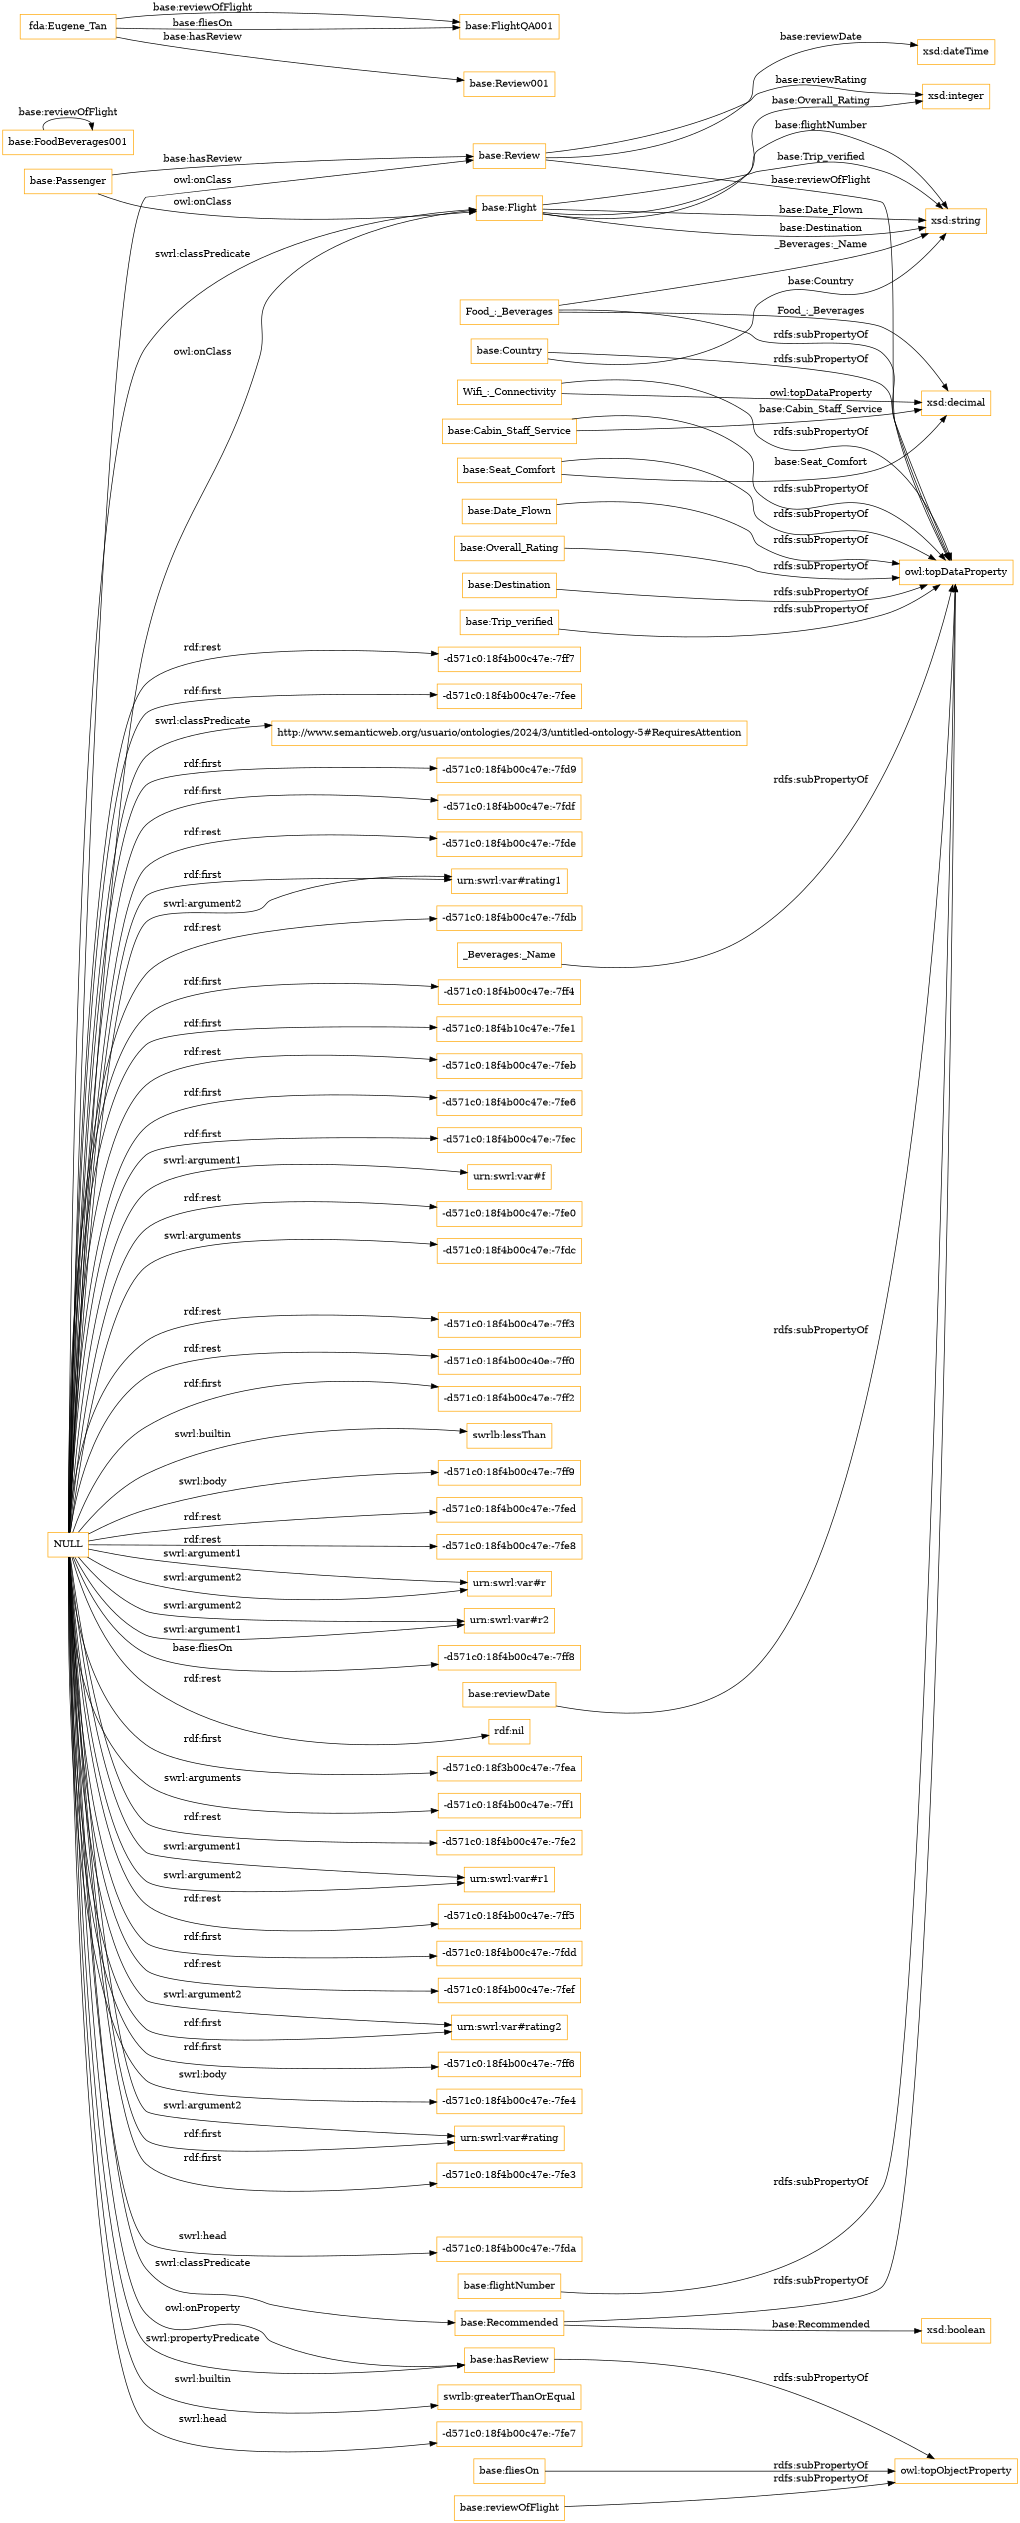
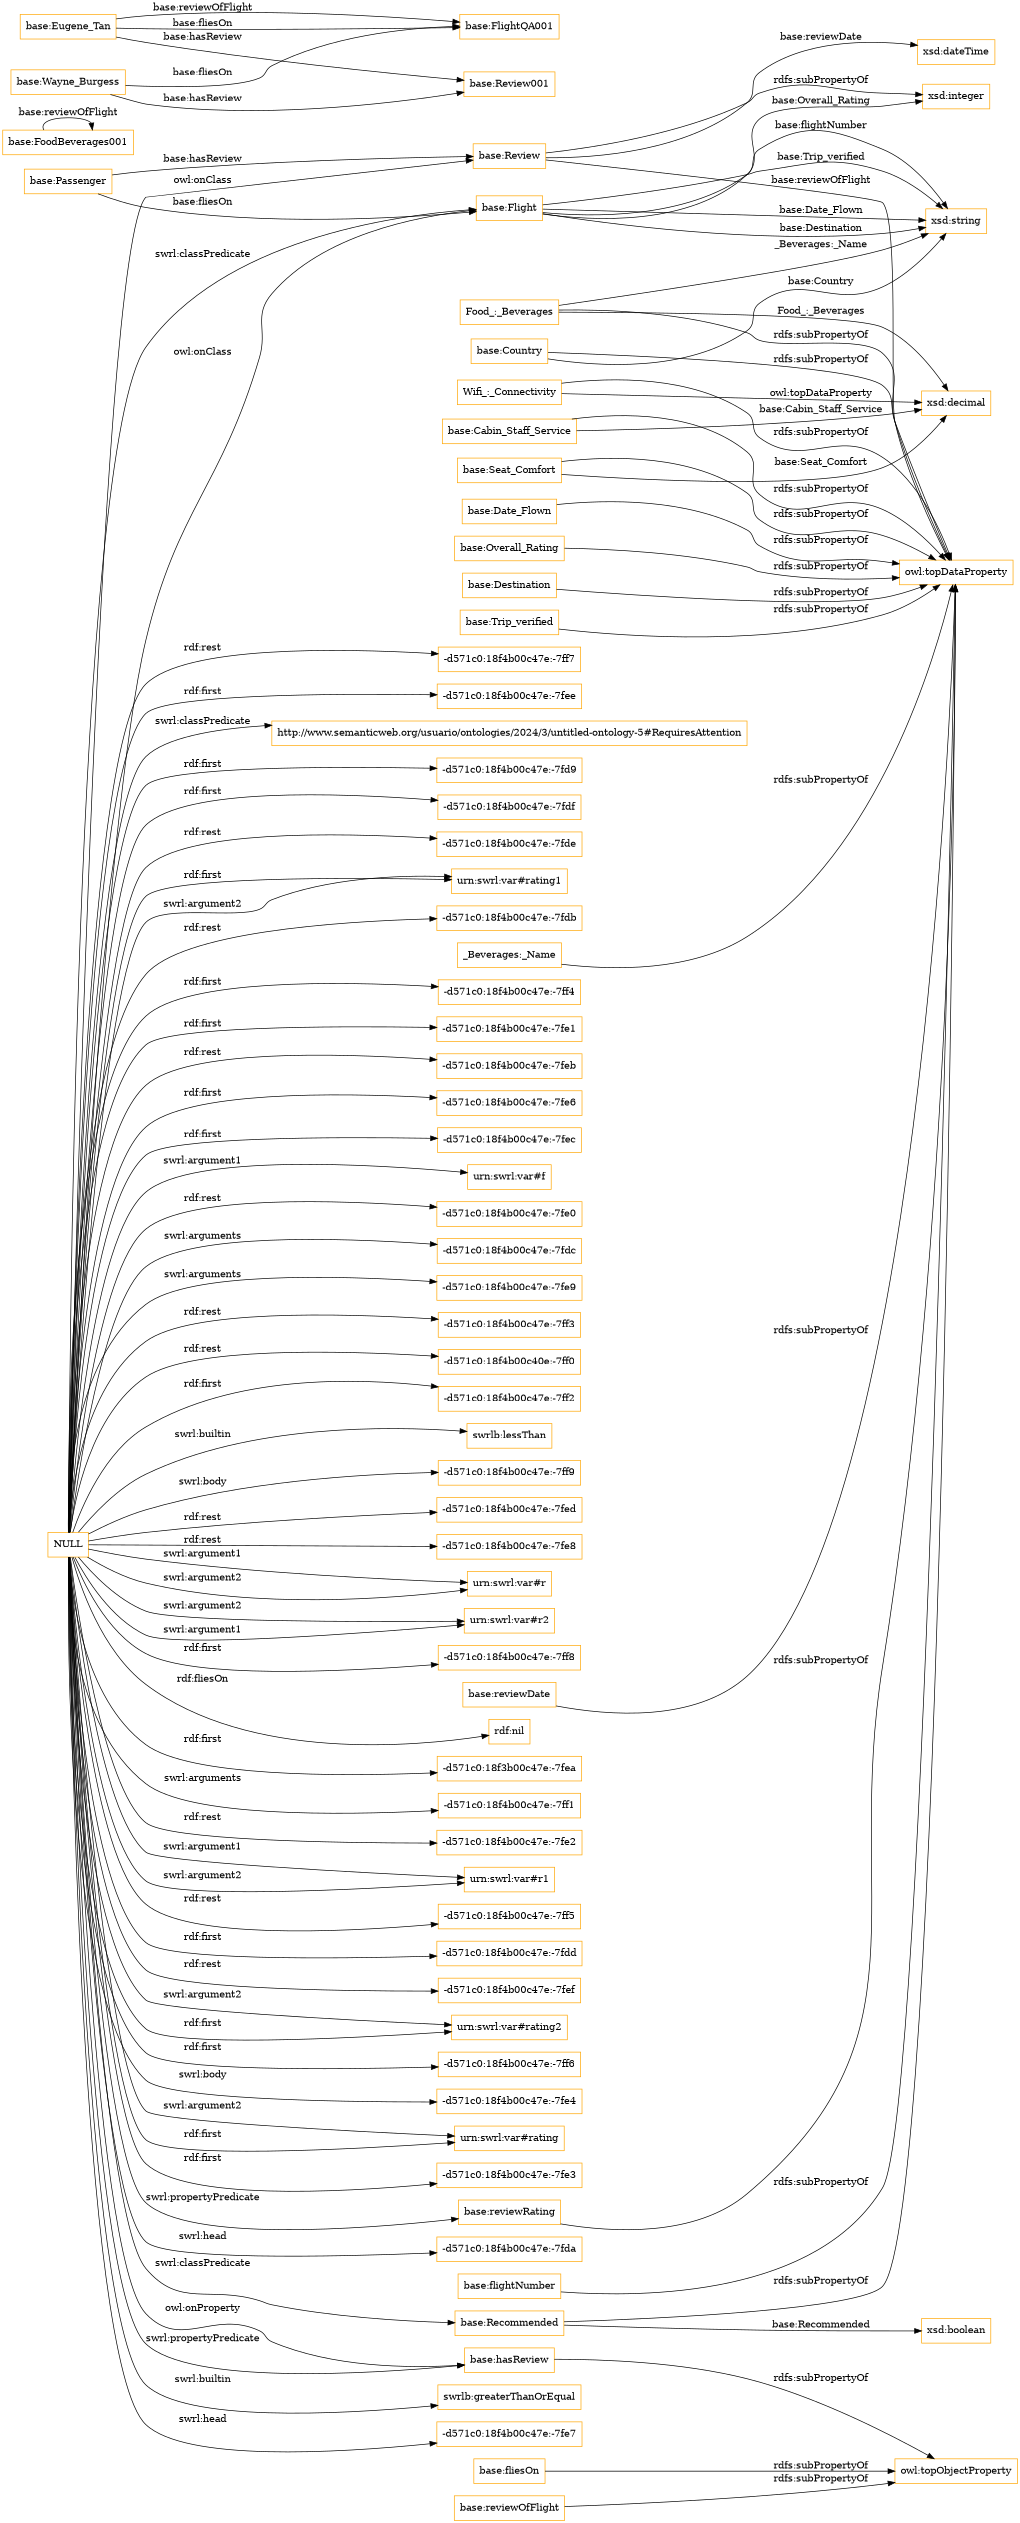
node "fda:Eugene_Tan": label "fda:Eugene_Tan" -> "base:Eugene_Tan"
edge "base:Review" -> "xsd:integer": label "base:reviewRating" -> "rdfs:subPropertyOf"
node "base:Wayne_Burgess": added
edge "base:Passenger" -> "base:Flight": label "owl:onClass" -> "base:fliesOn"
node "-d571c0:18f4b10c47e:-7fe1": label "-d571c0:18f4b10c47e:-7fe1" -> "-d571c0:18f4b00c47e:-7fe1"
node "-d571c0:18f4b00c47e:-7fe9": added
edge "NULL" -> "-d571c0:18f4b00c47e:-7ff8": label "base:fliesOn" -> "rdf:first"
edge "NULL" -> "rdf:nil": label "rdf:rest" -> "rdf:fliesOn"
node "base:reviewRating": added
